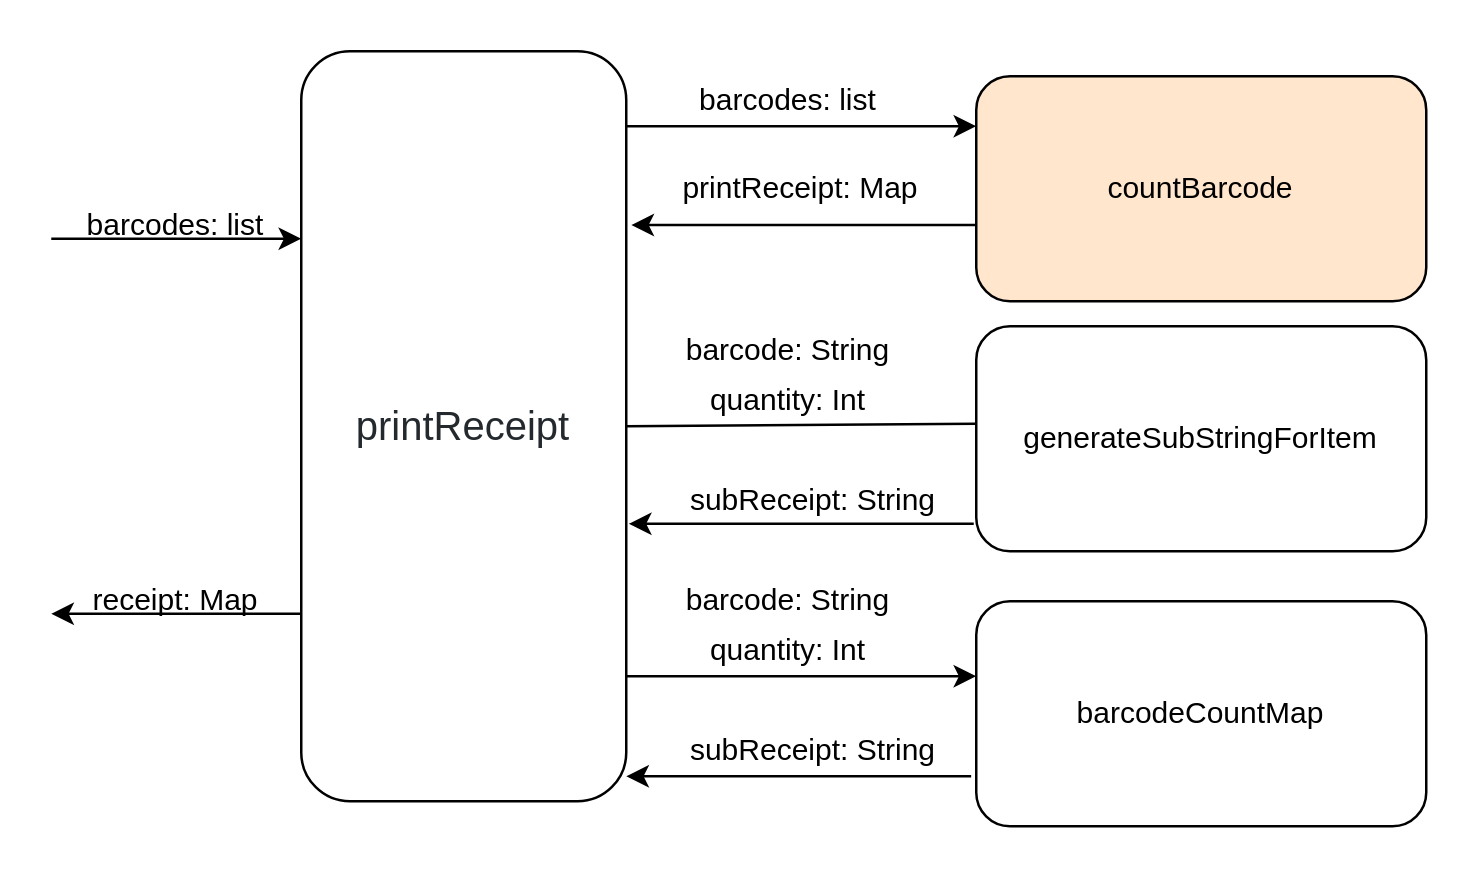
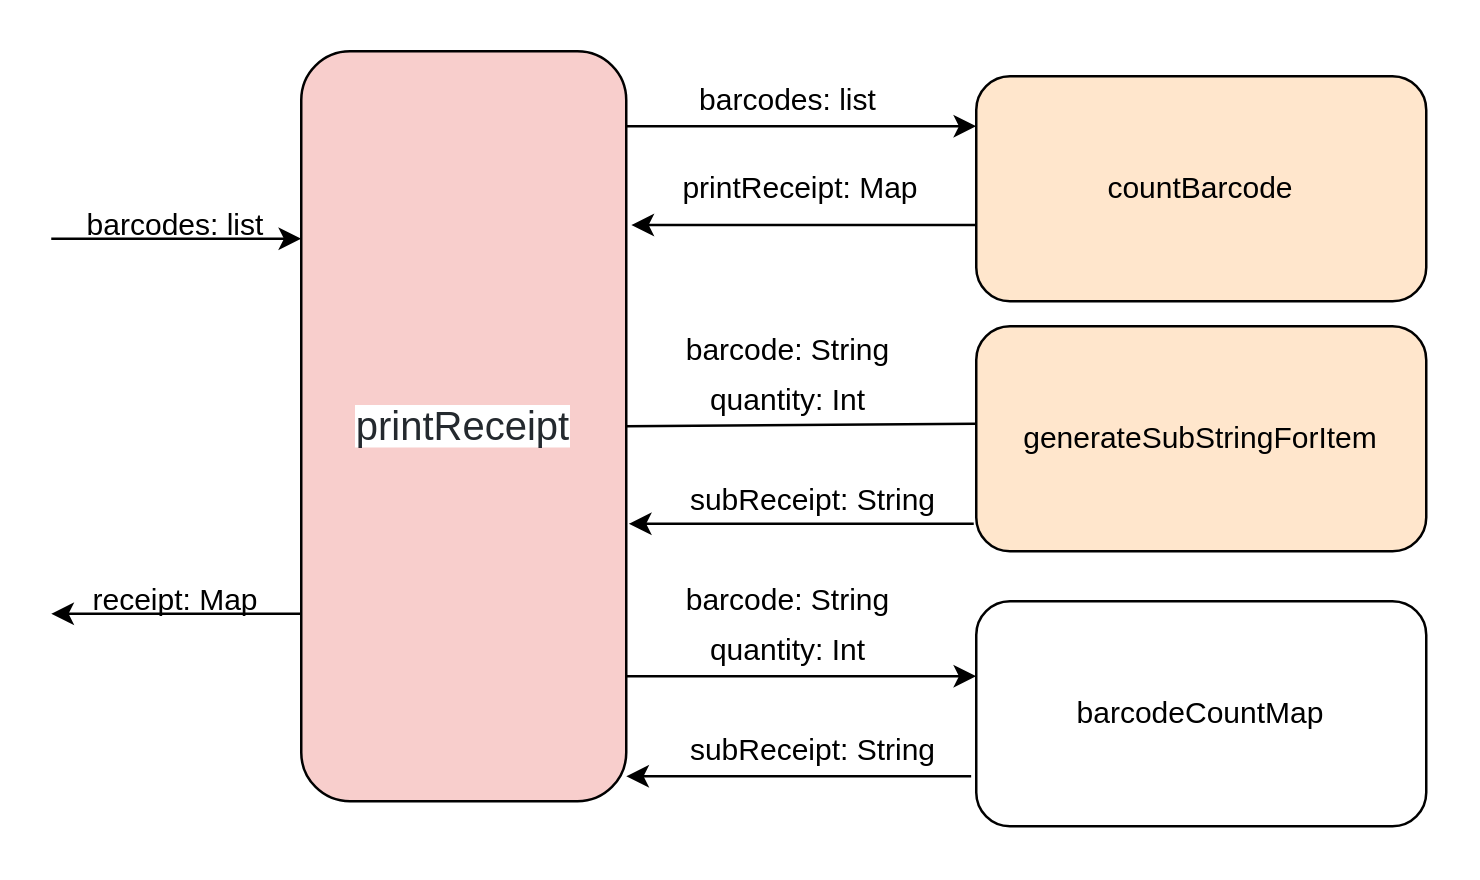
node "printReceipt": fillcolor #ffffff -> #f8cecc
node "generateSubStringForItem": fillcolor #ffffff -> #ffe6cc
